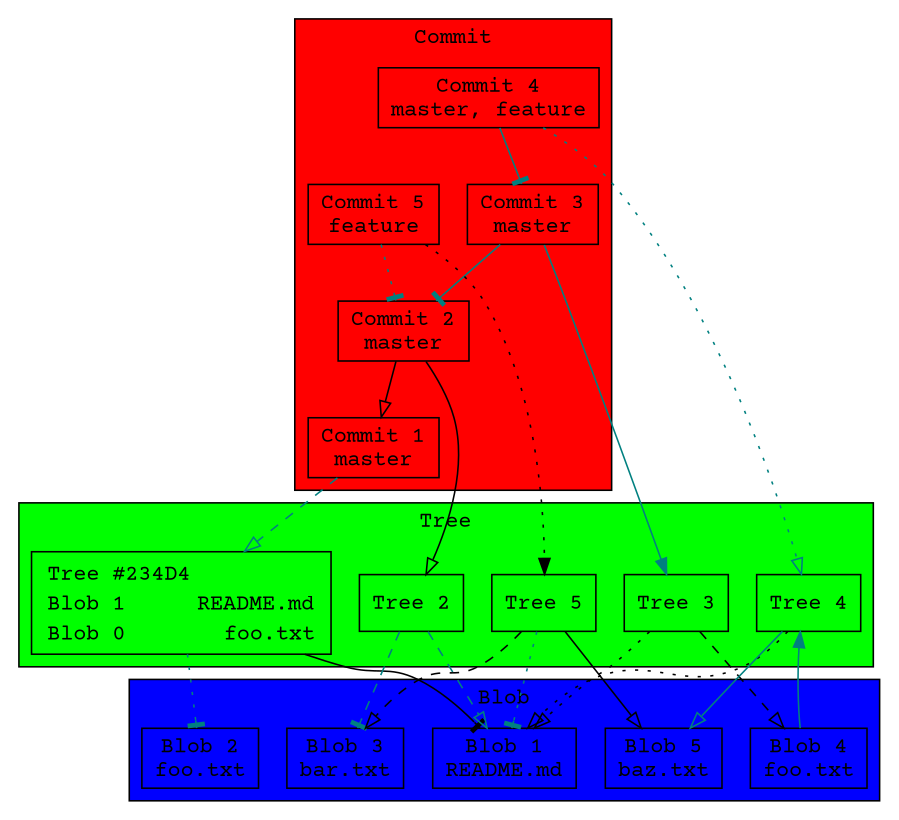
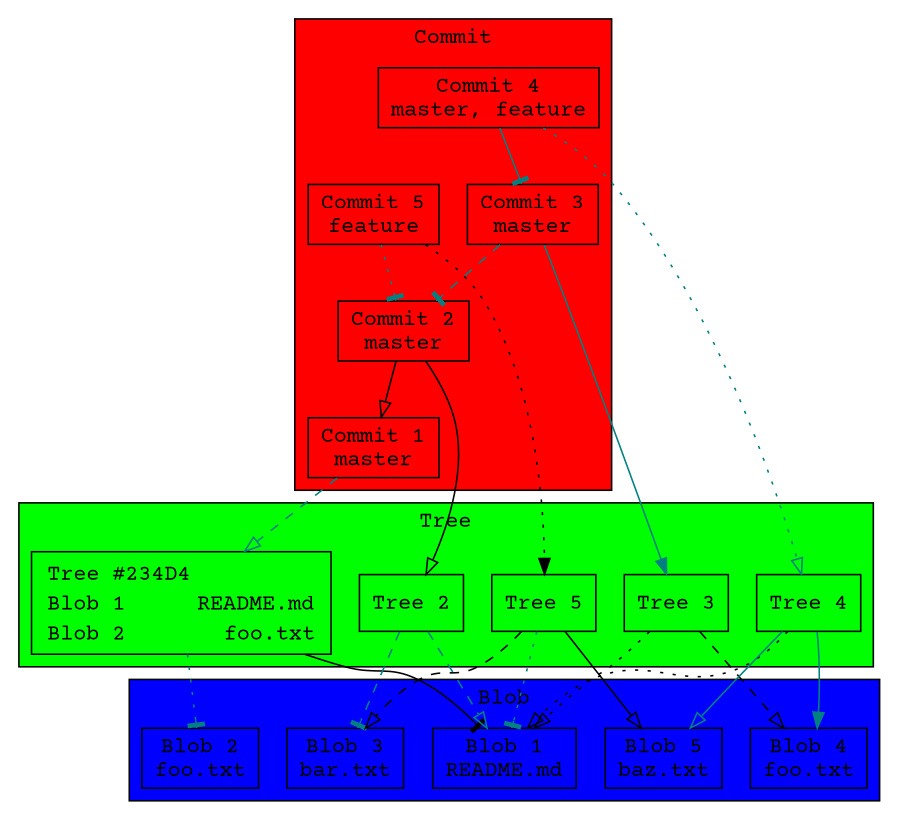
edge "Commit 3 master" -> "Commit 2 master": style solid -> dashed
node "Tree #234D4": text "Blob 0" -> "Blob 2"
edge "Blob 4 foo.txt" -> "Tree 4": reversed
